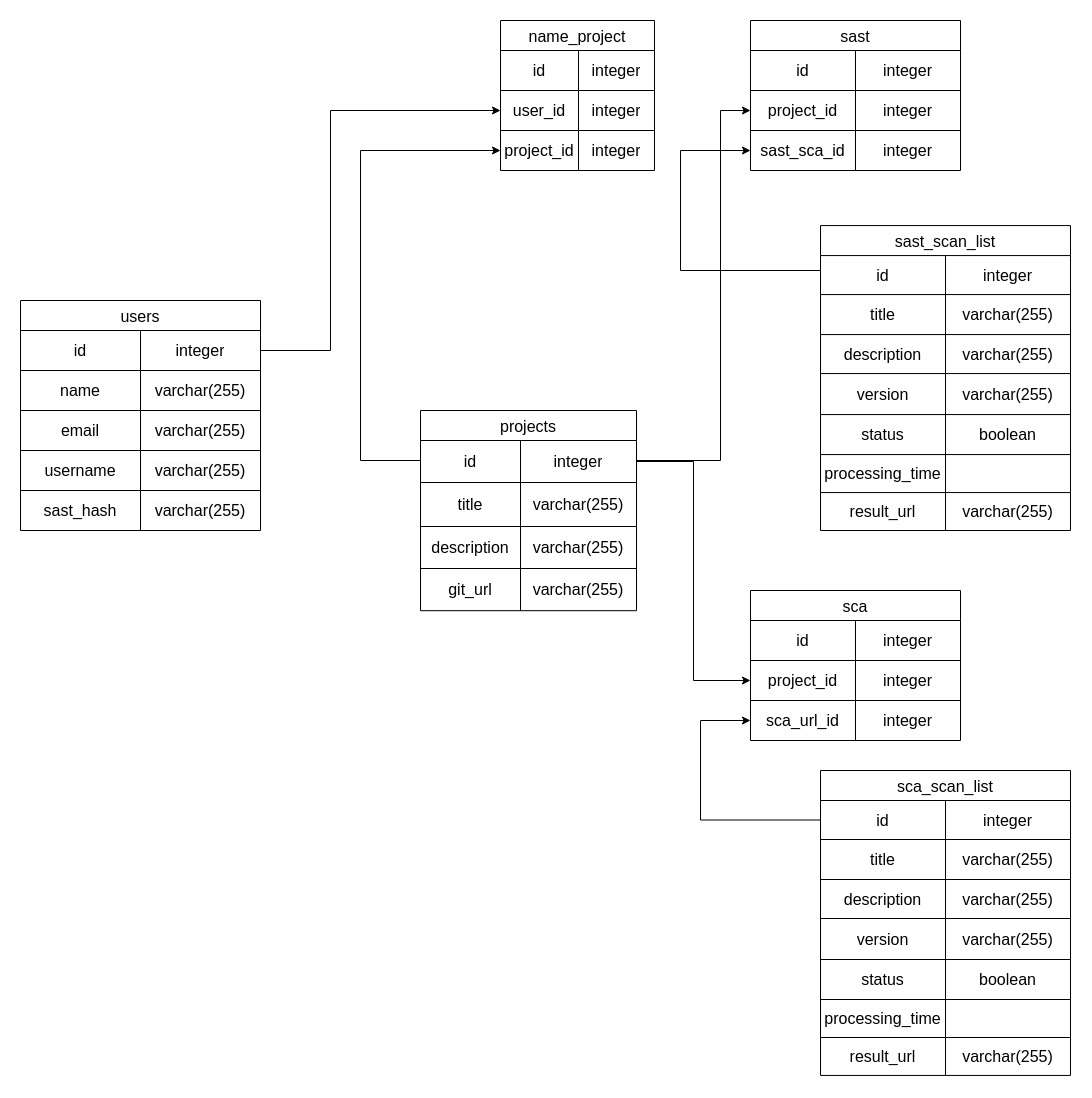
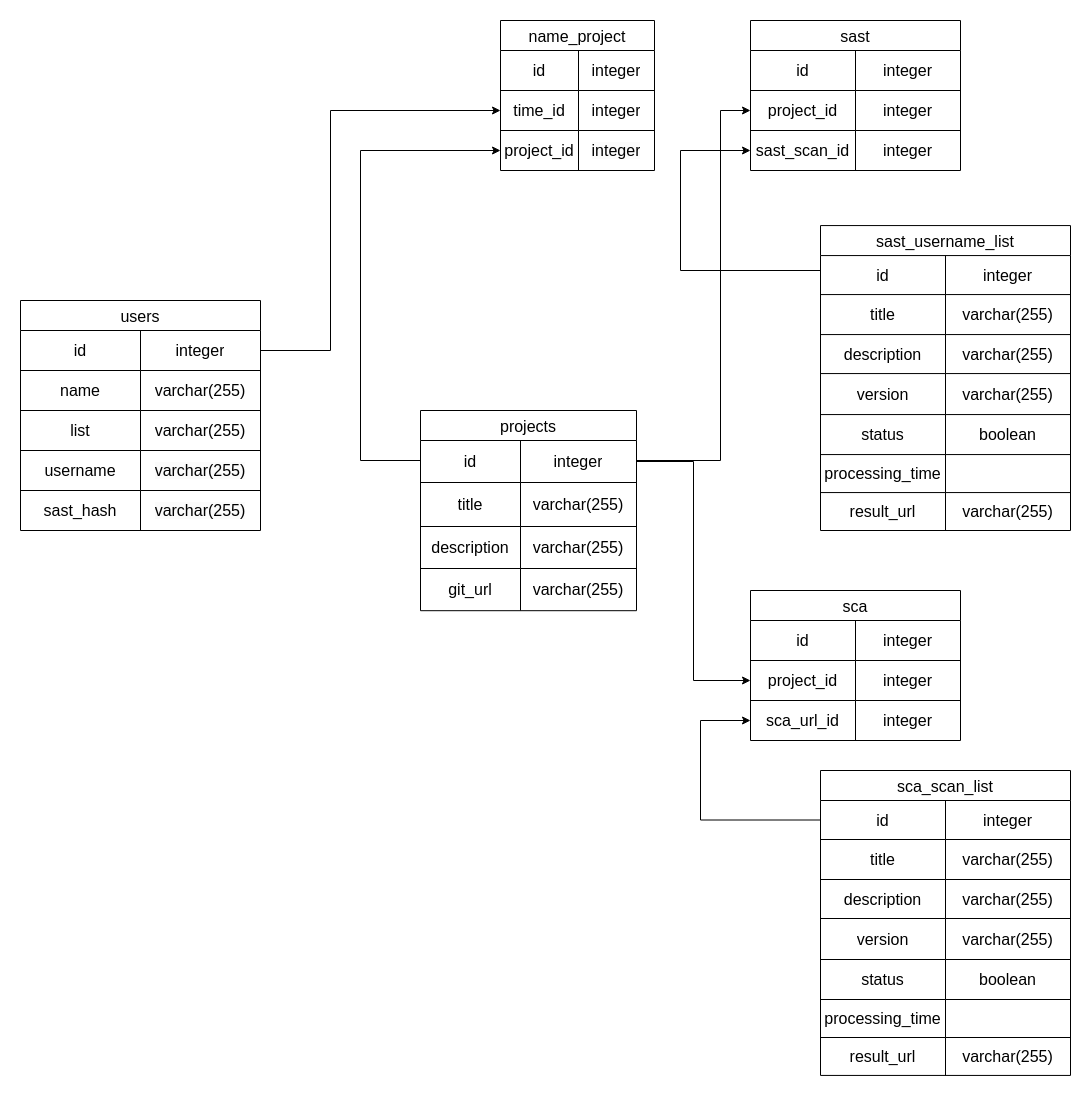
node "user_id": label "user_id" -> "time_id"
node "sast_sca_id": label "sast_sca_id" -> "sast_scan_id"
node "sast_scan_list": label "sast_scan_list" -> "sast_username_list"
node "email": label "email" -> "list"
